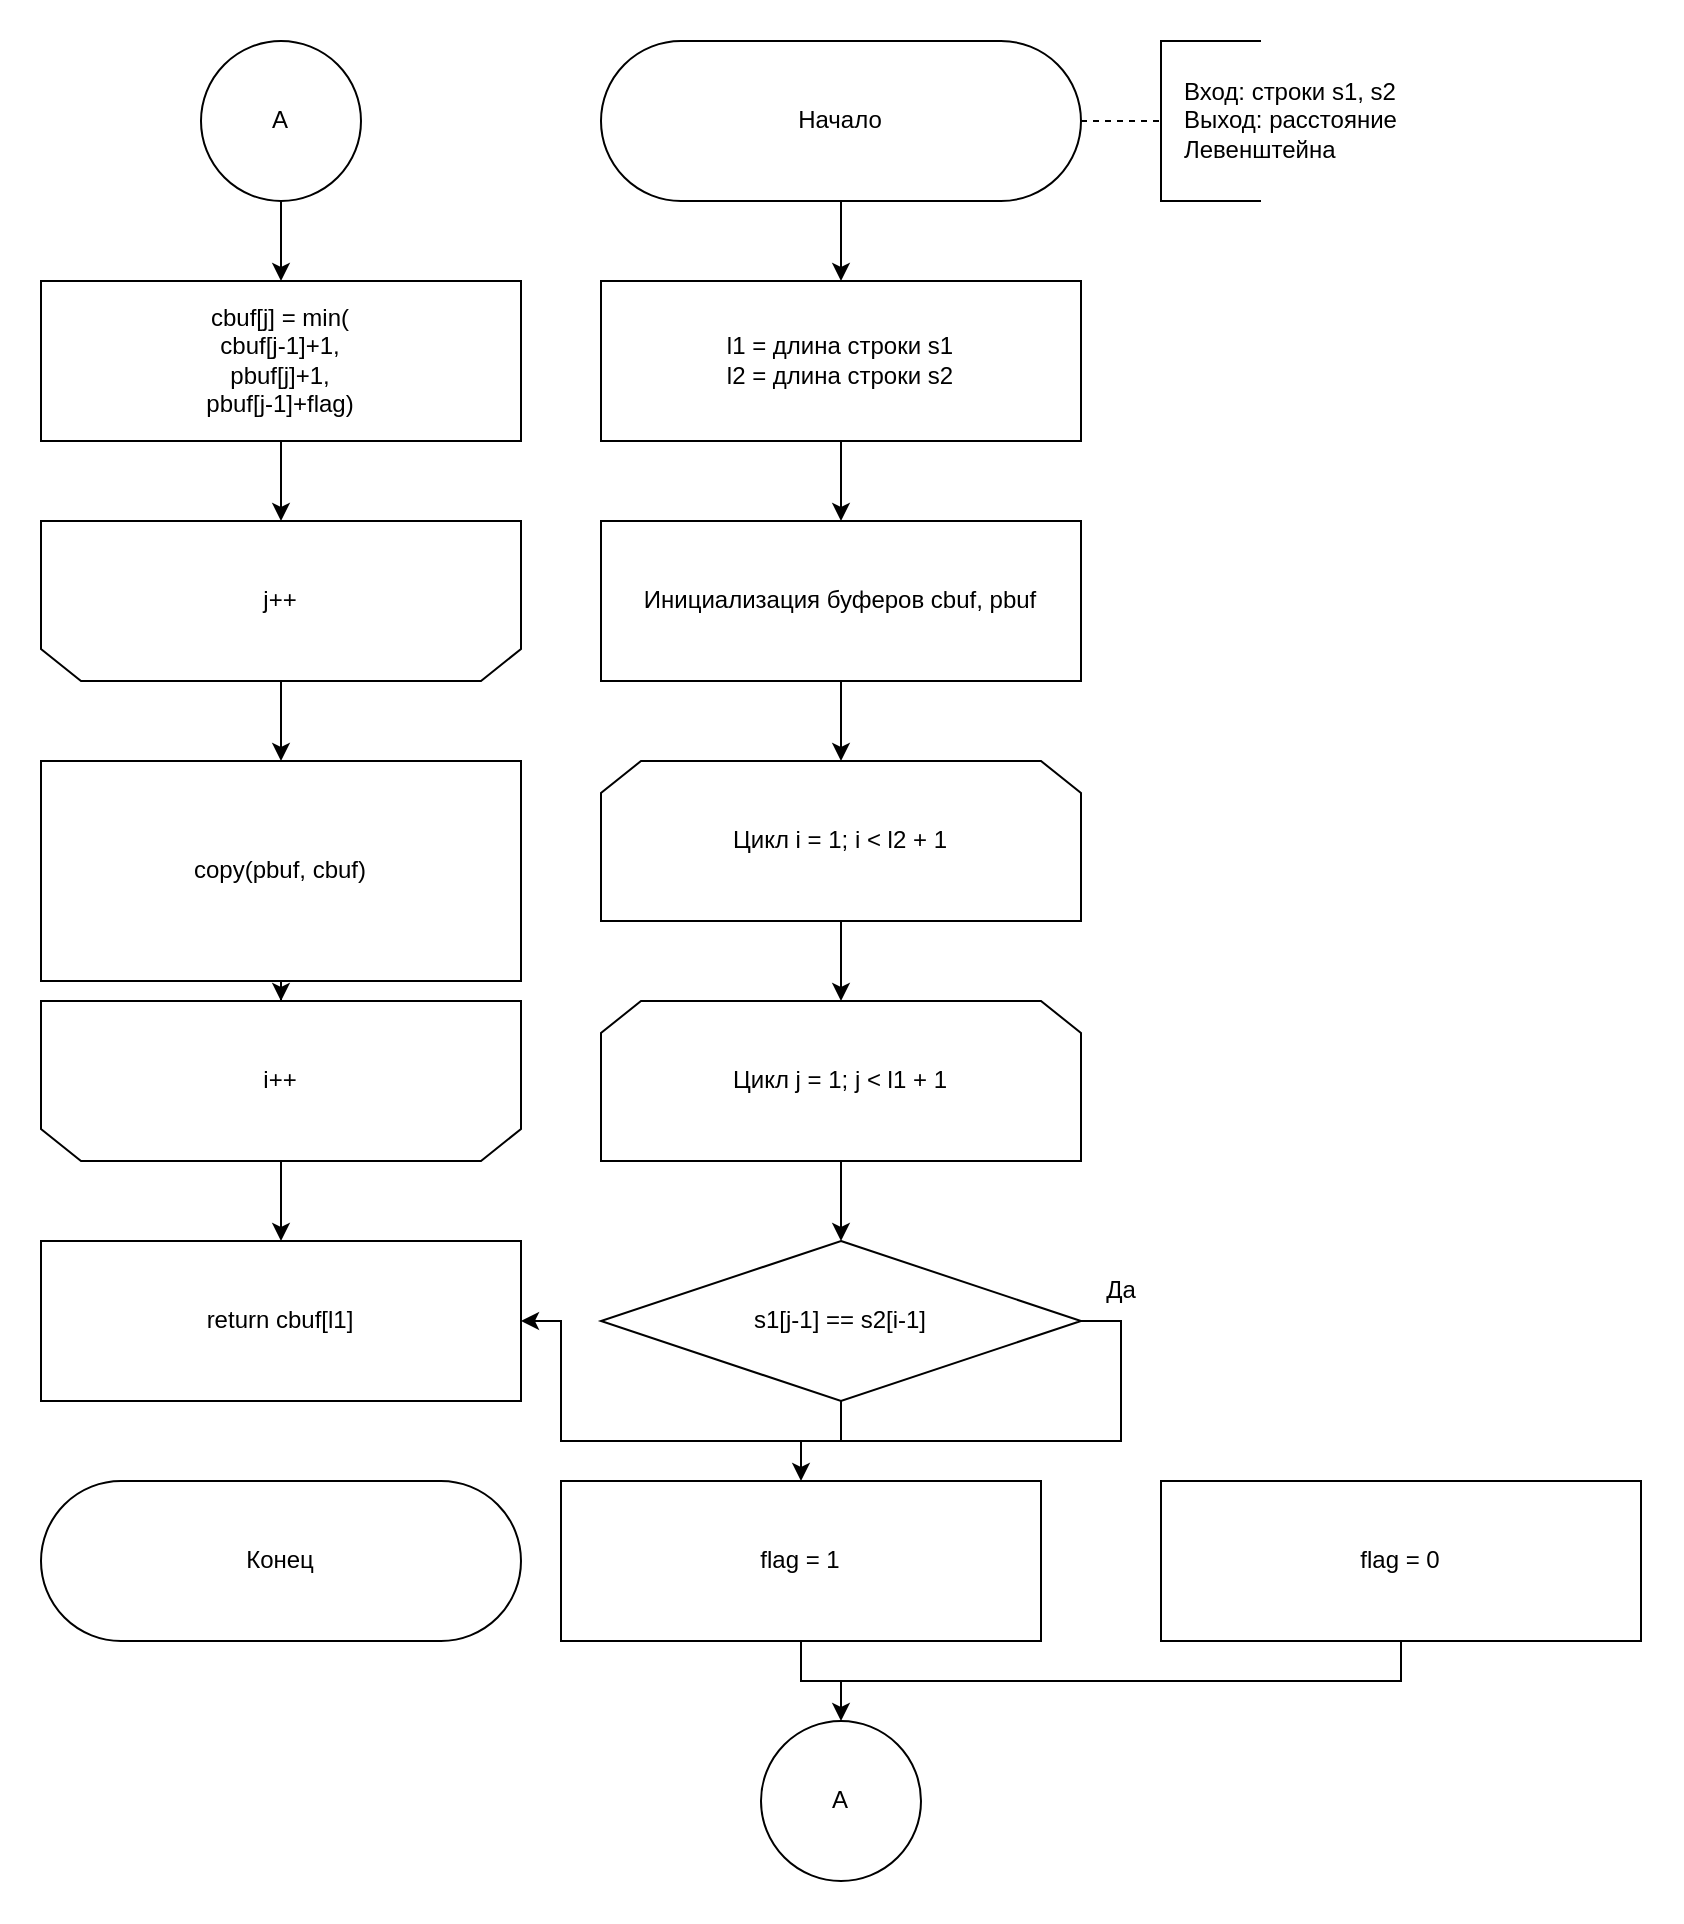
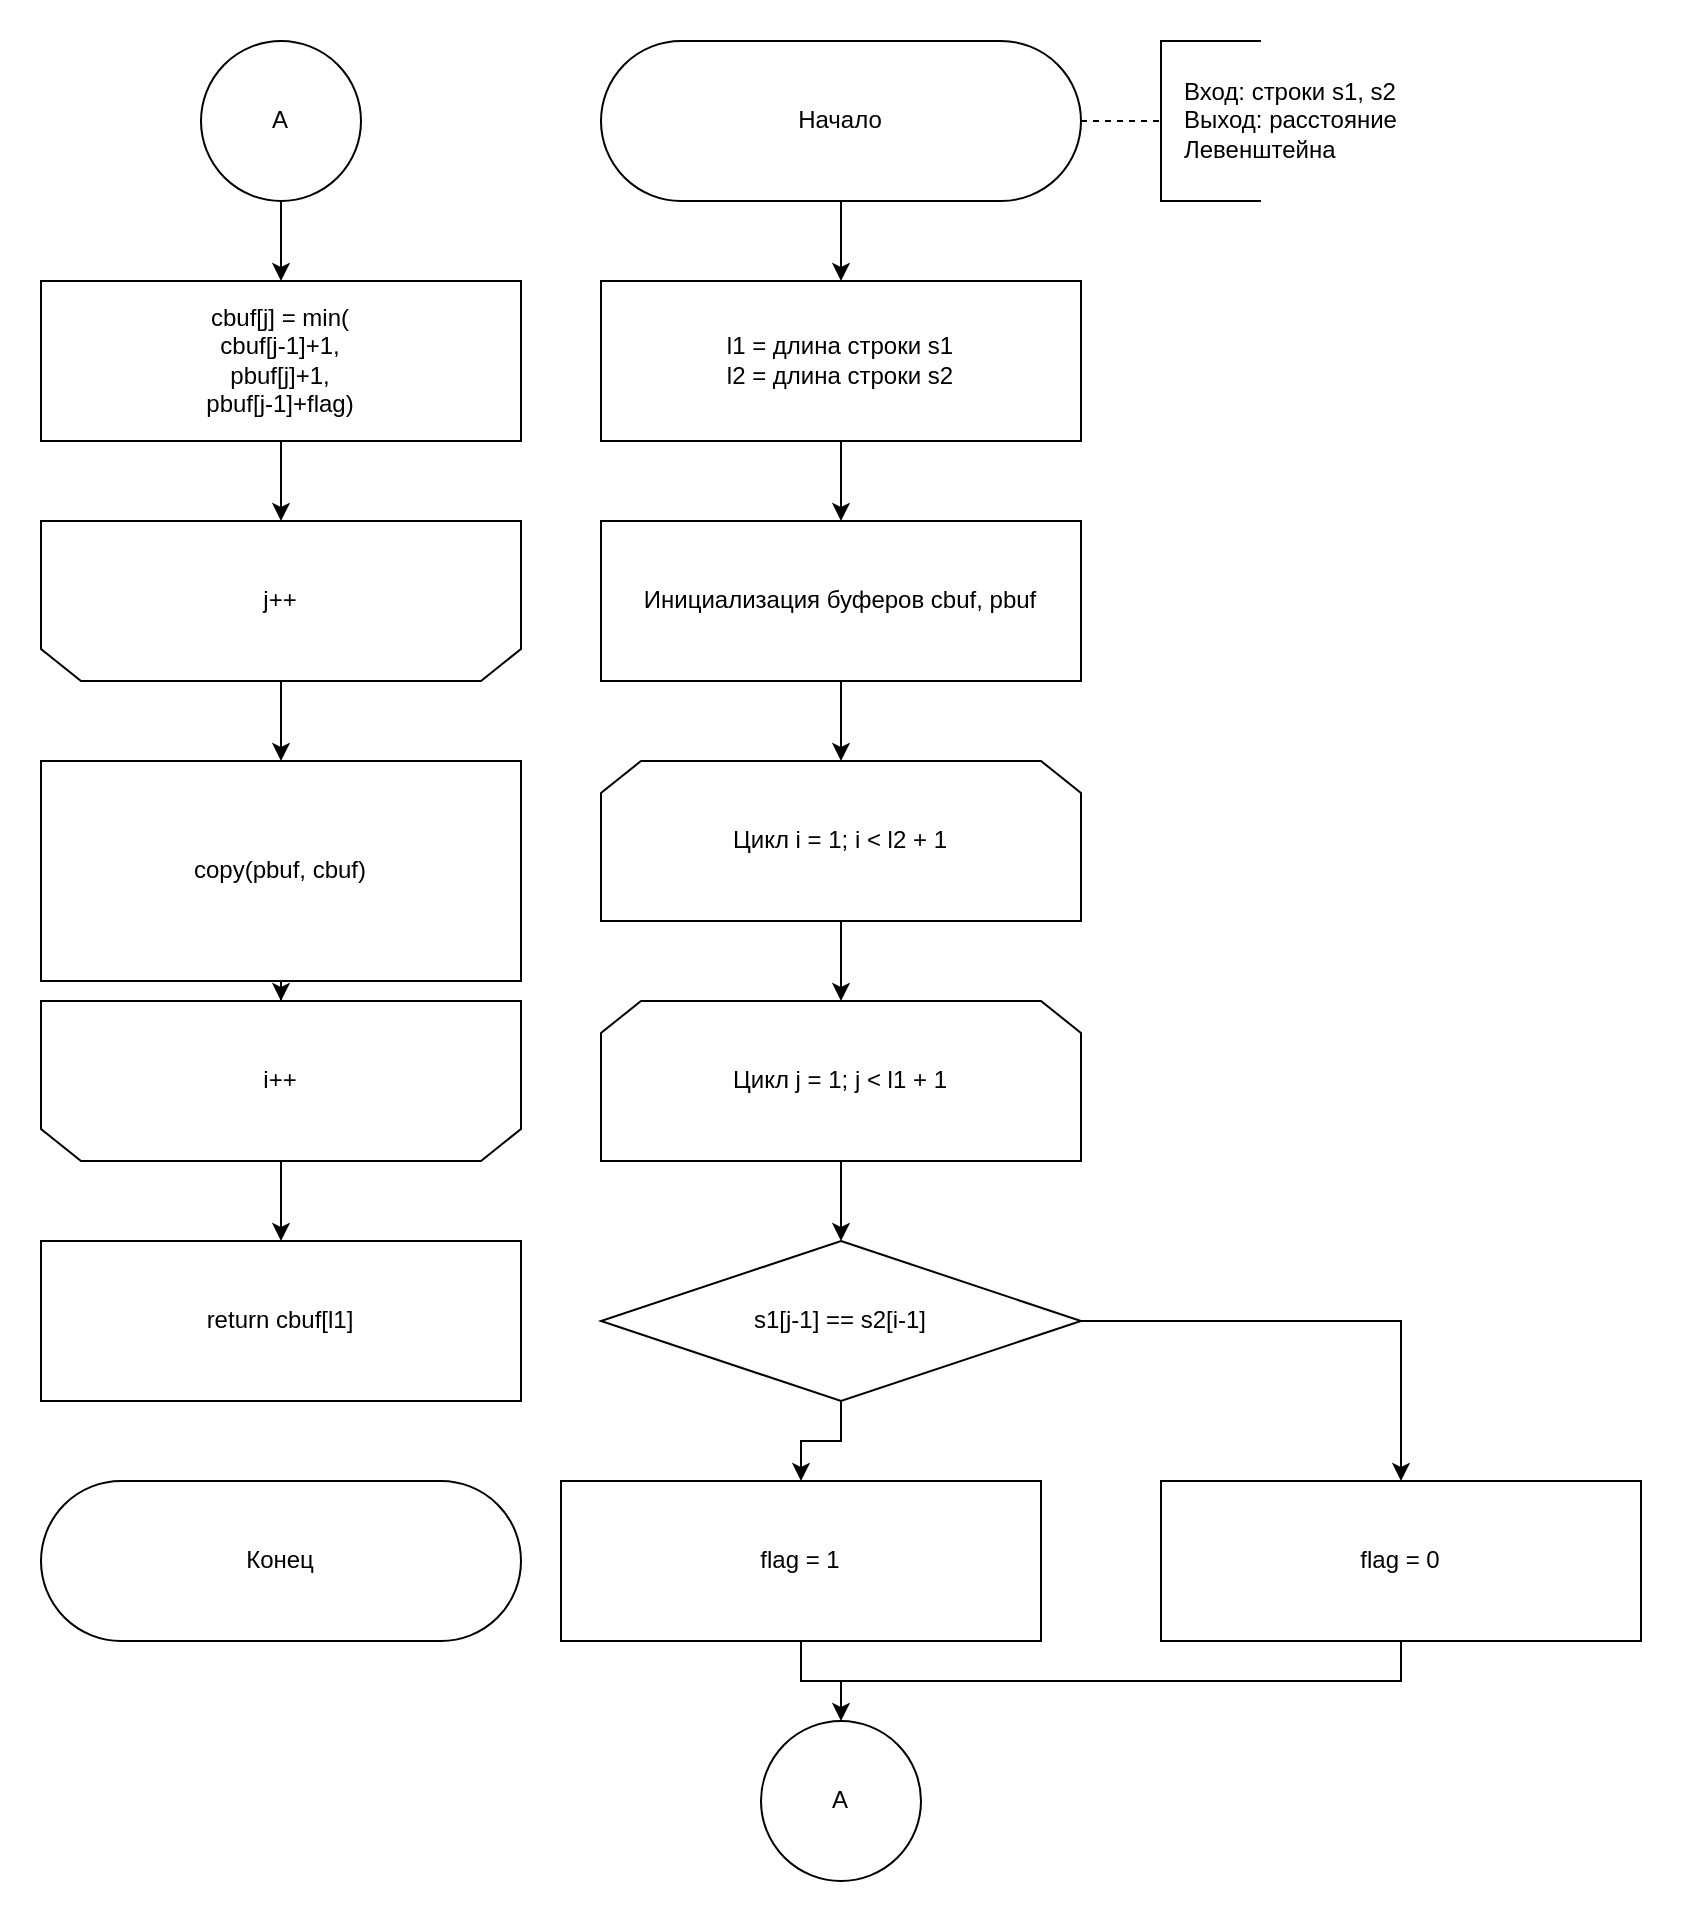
node "Да": removed
edge "s1[j-1] == s2[i-1]" -> "return cbuf[l1]": now "s1[j-1] == s2[i-1]" -> "flag = 0"
